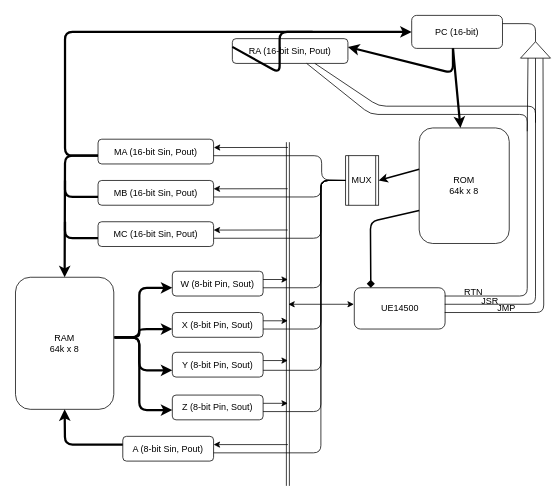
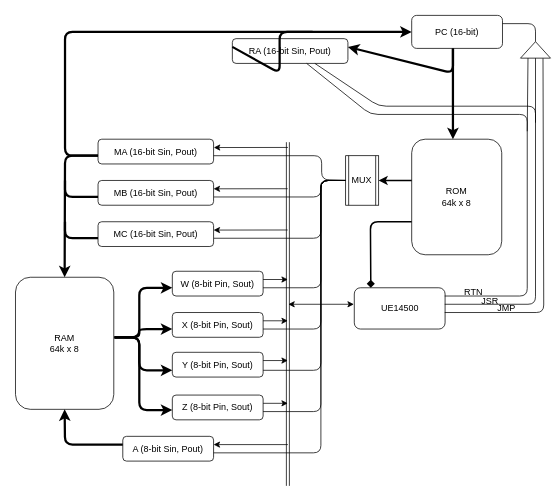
node "ROM 64k x 8": moved (464, 186) -> (456, 197)
